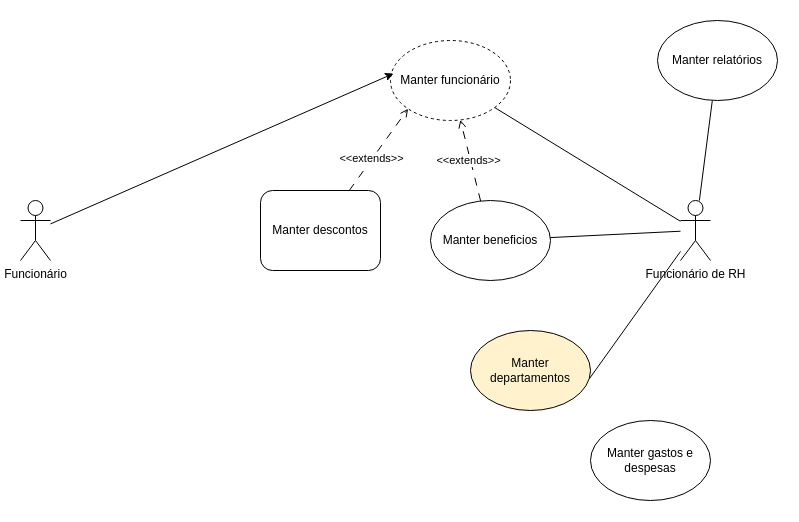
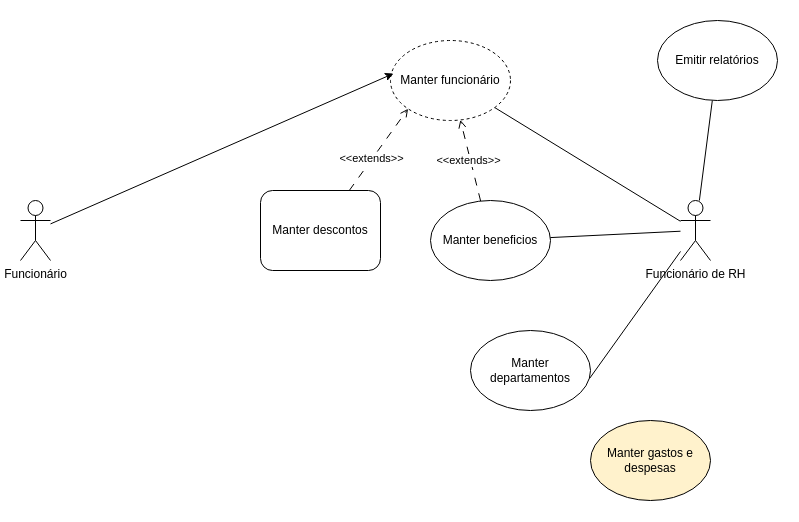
node "Manter relatórios": label "Manter relatórios" -> "Emitir relatórios"
node "Manter departamentos": fillcolor #fff2cc -> #ffffff
node "Manter gastos e despesas": fillcolor #ffffff -> #fff2cc
